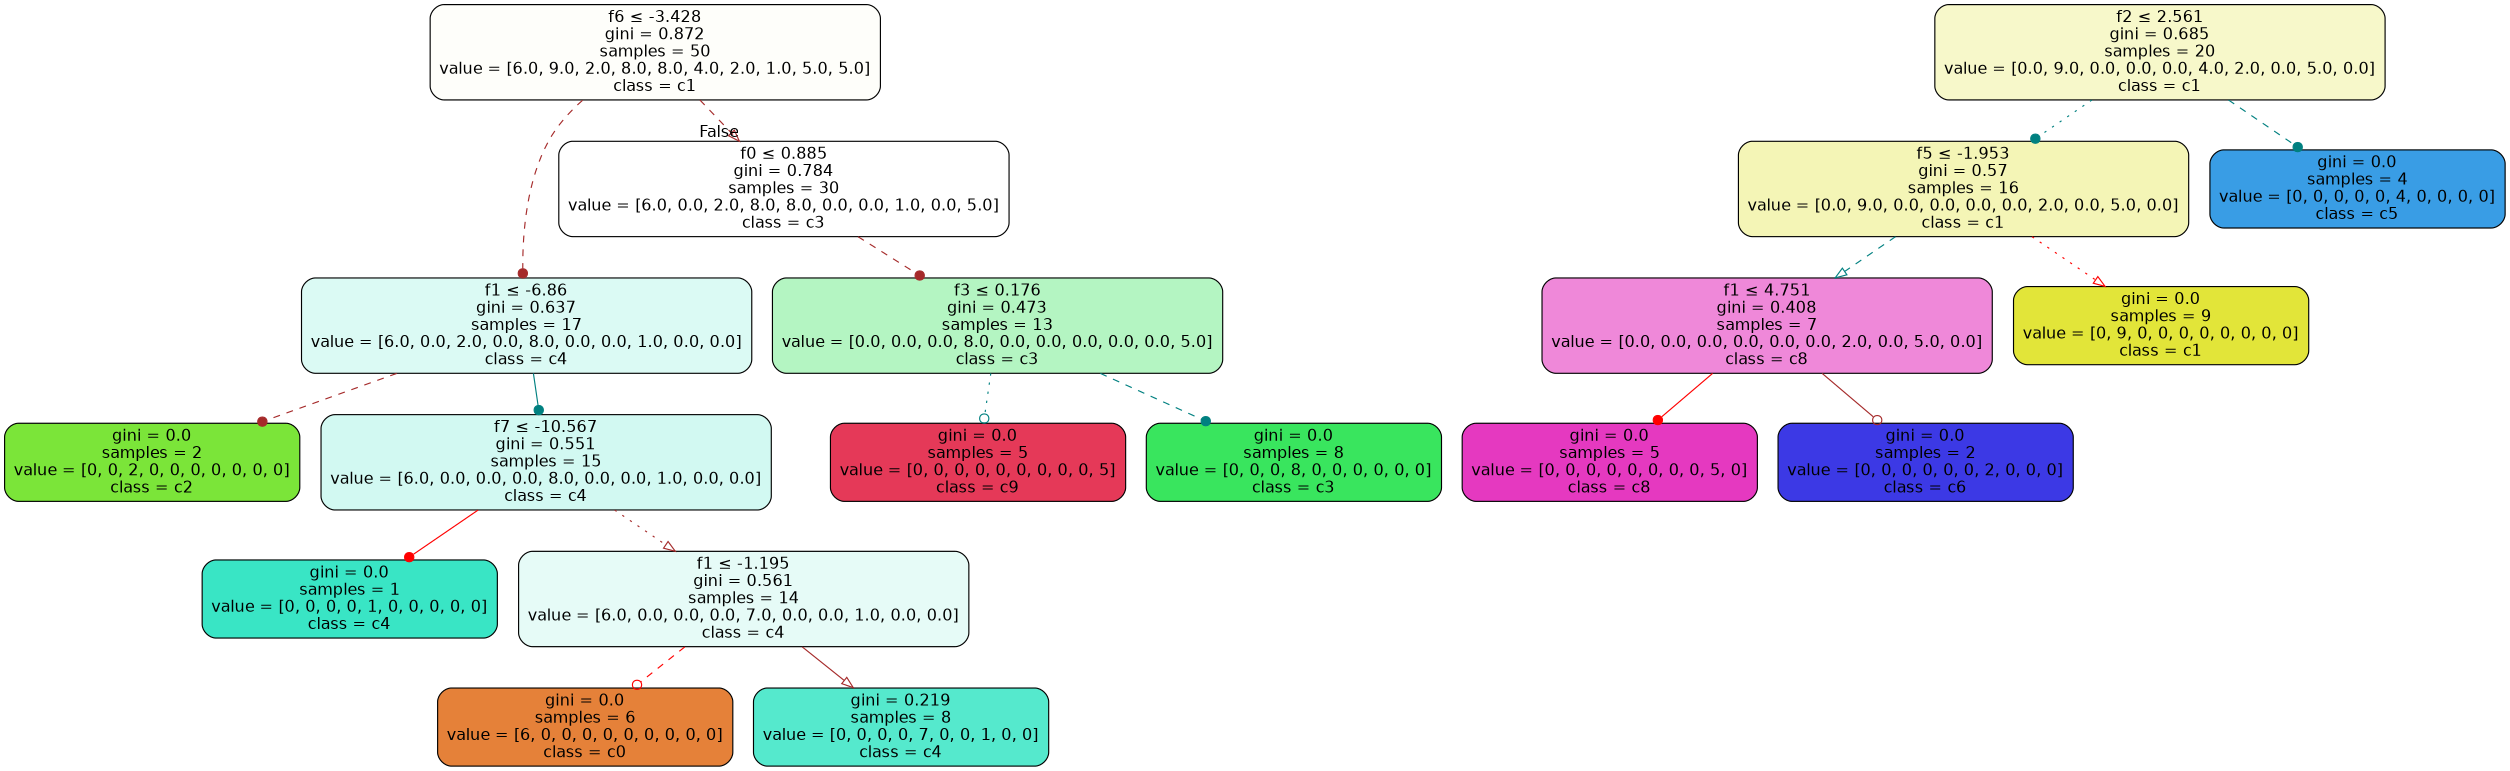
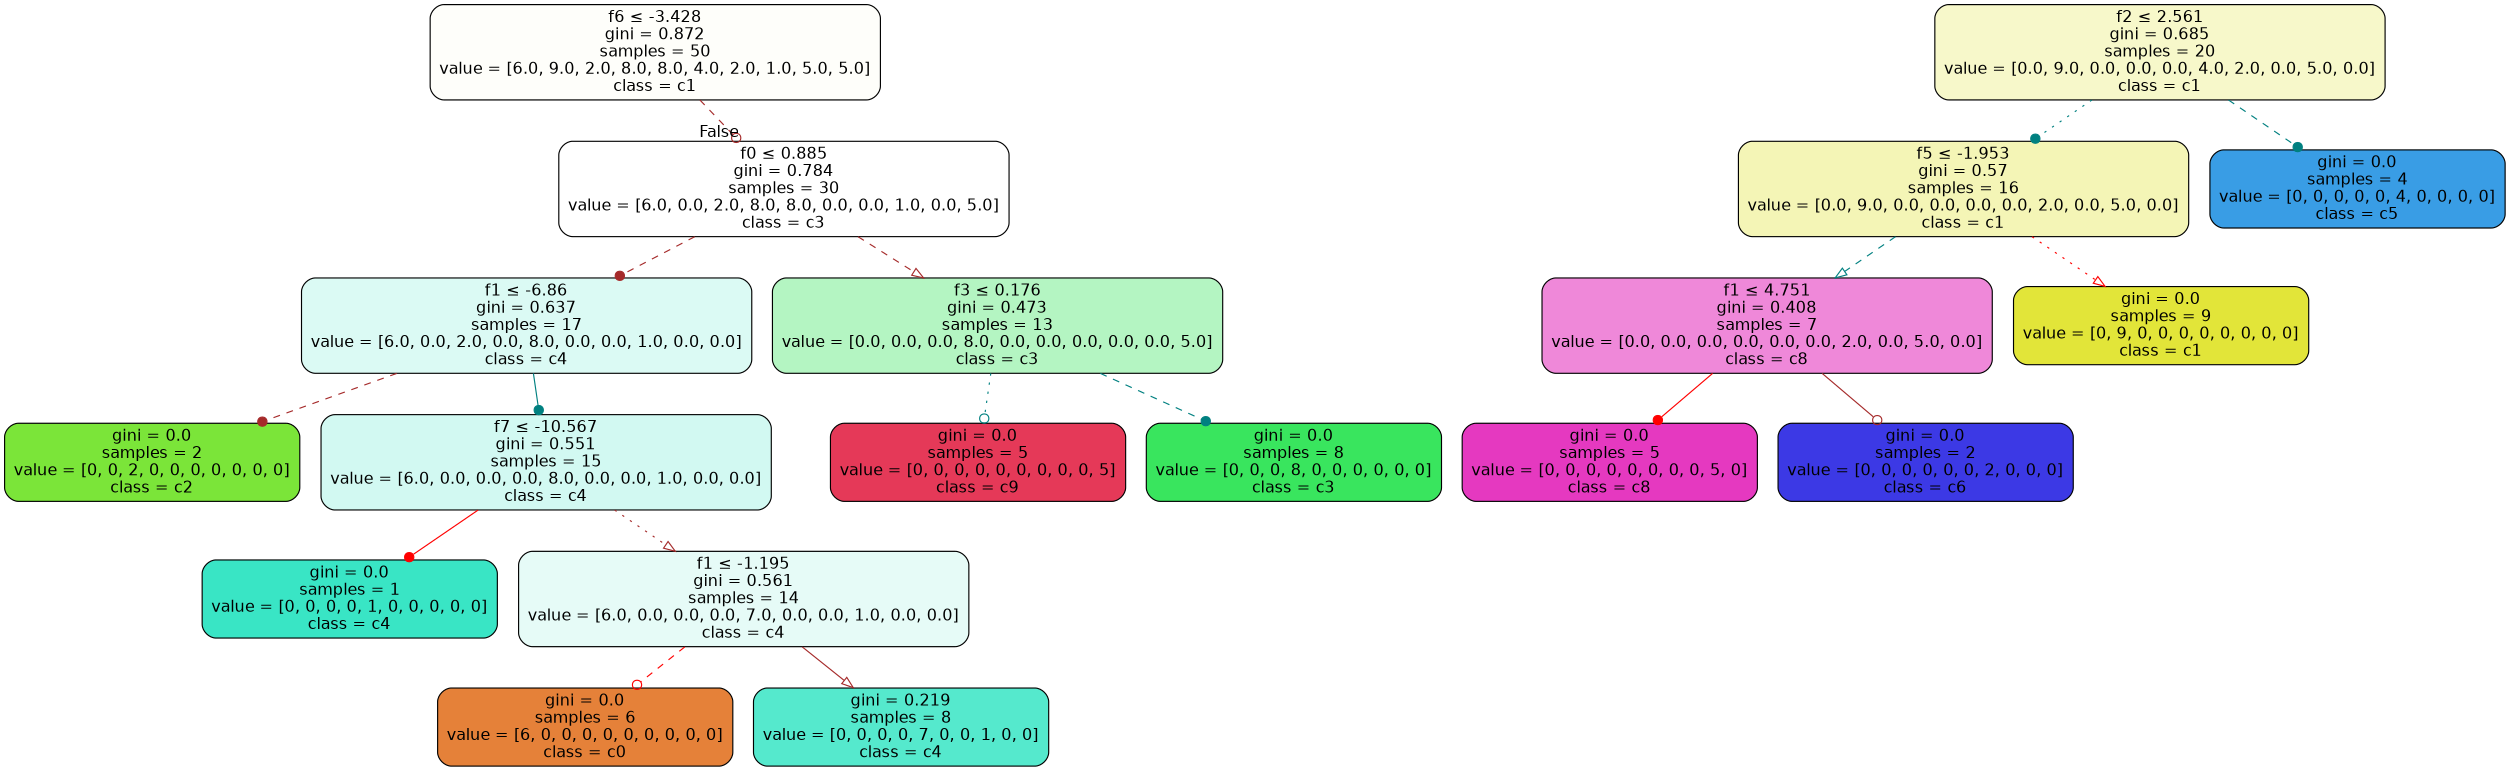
edge "f6 ≤ -3.428" -> "f0 ≤ 0.885": arrowhead onormal -> odot
edge "f6 ≤ -3.428" -> "f1 ≤ -6.86": now "f0 ≤ 0.885" -> "f1 ≤ -6.86"
edge "f0 ≤ 0.885" -> "f3 ≤ 0.176": arrowhead dot -> onormal
